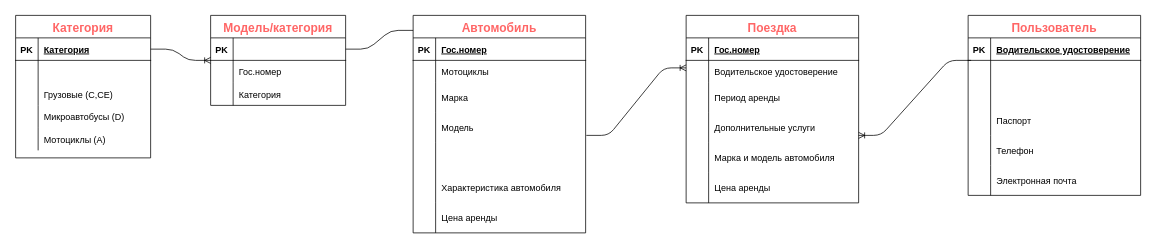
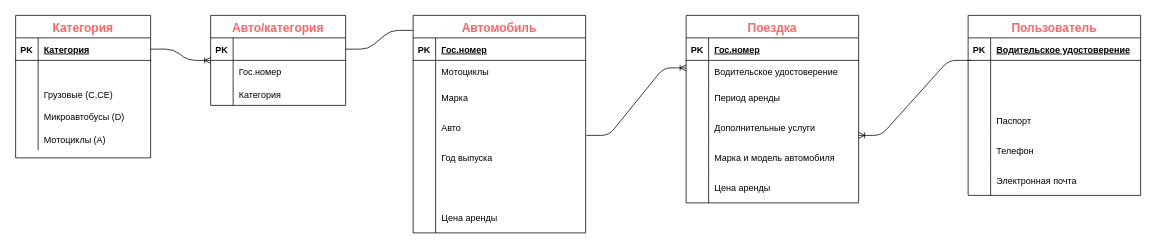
node "Модель/категория": label "Модель/категория" -> "Авто/категория"
node "Модель": label "Модель" -> "Авто"
node "Год выпуска": added
node "Характеристика автомобиля": removed
